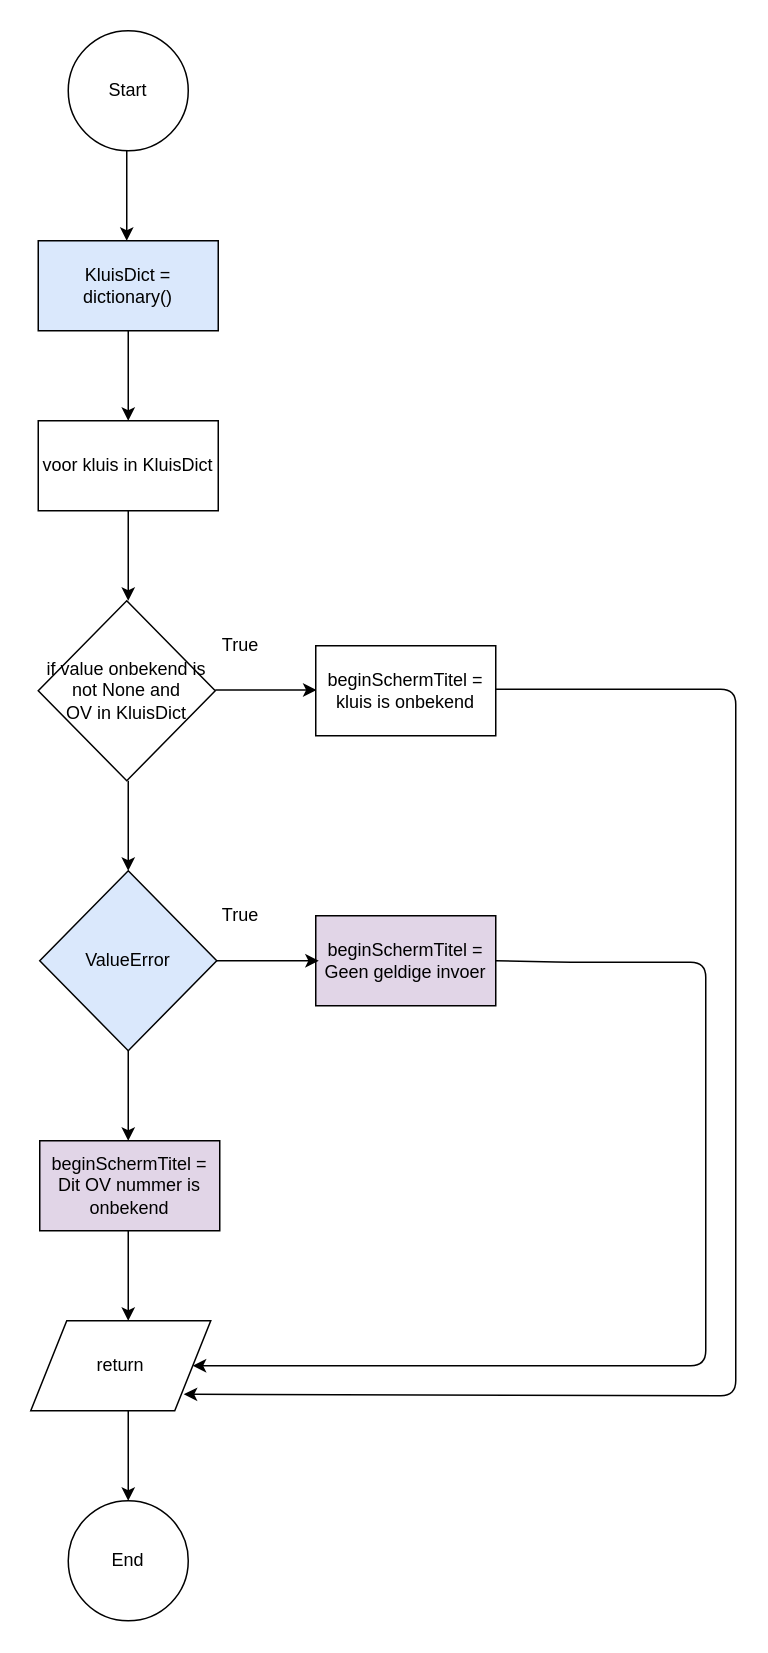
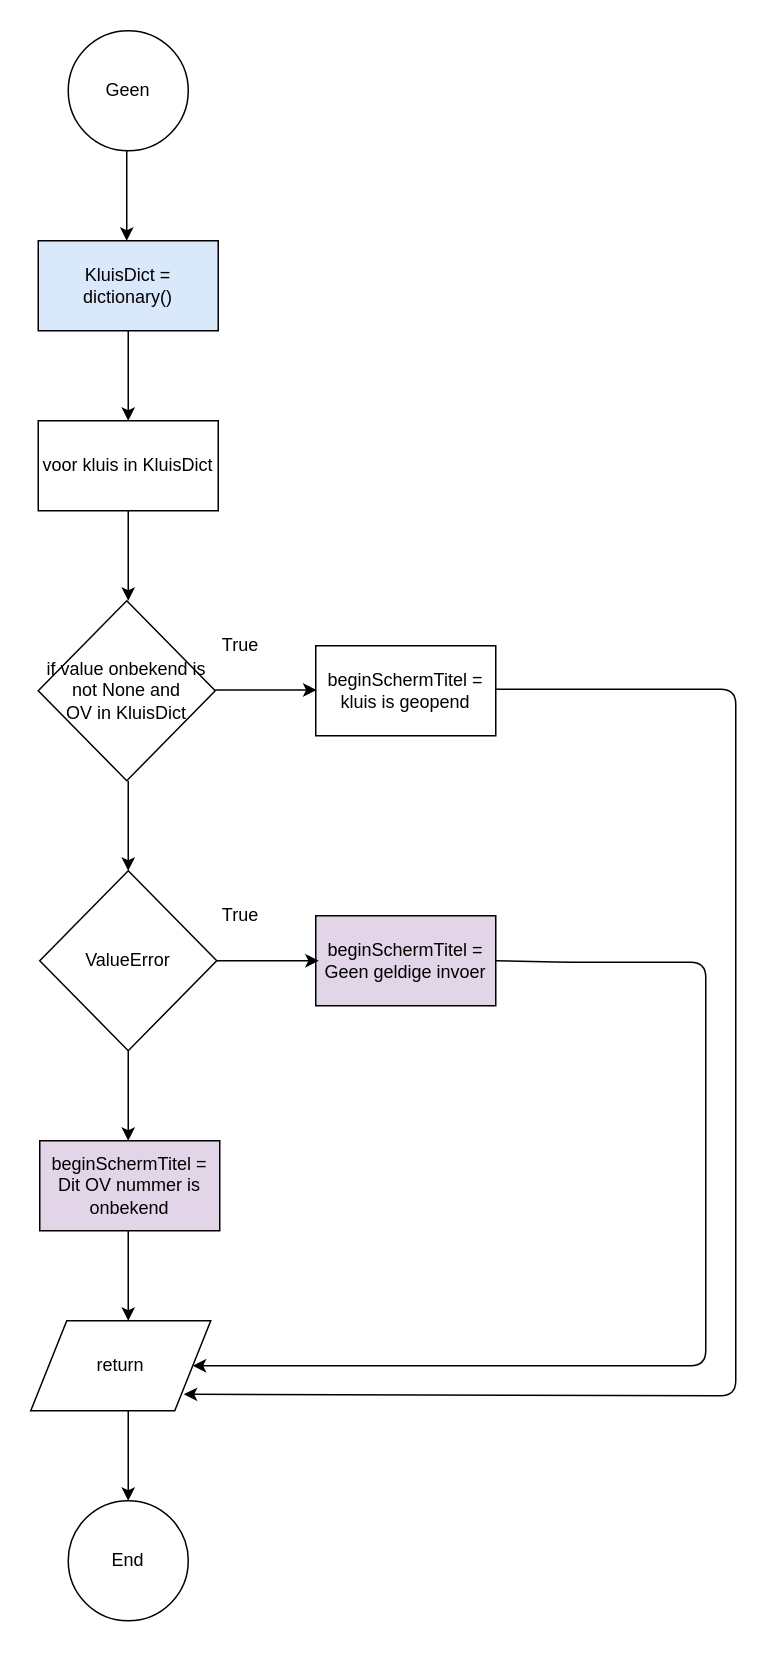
node "Start": label "Start" -> "Geen"
node "beginSchermTitel = kluis is onbekend": label "beginSchermTitel = kluis is onbekend" -> "beginSchermTitel = kluis is geopend"
node "ValueError": fillcolor #dae8fc -> #ffffff
